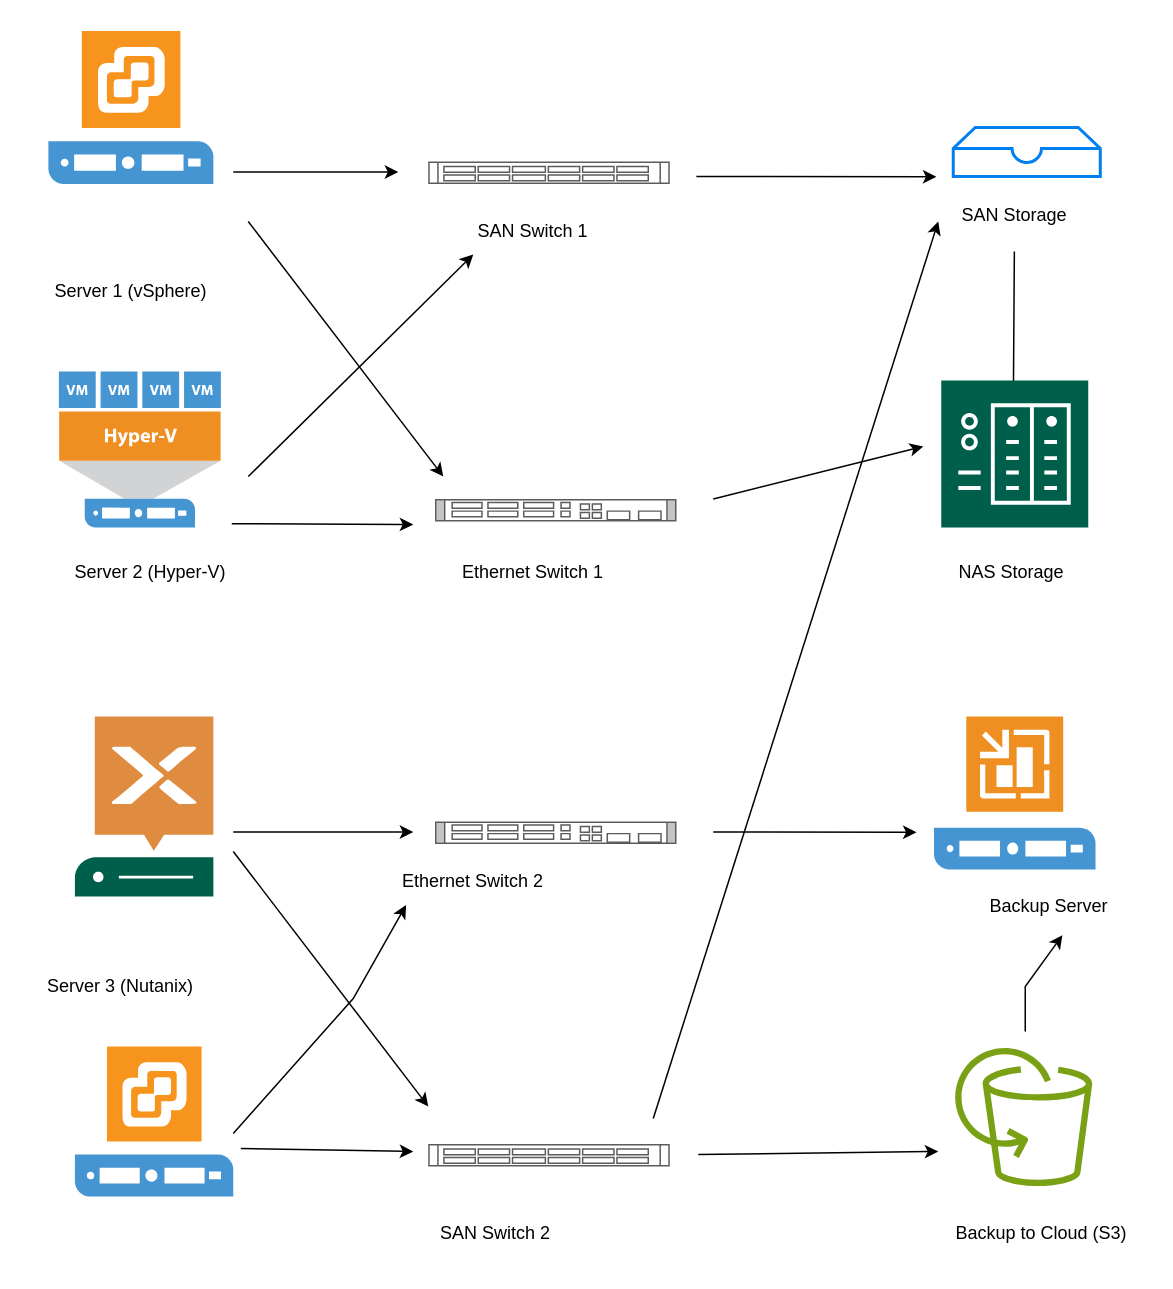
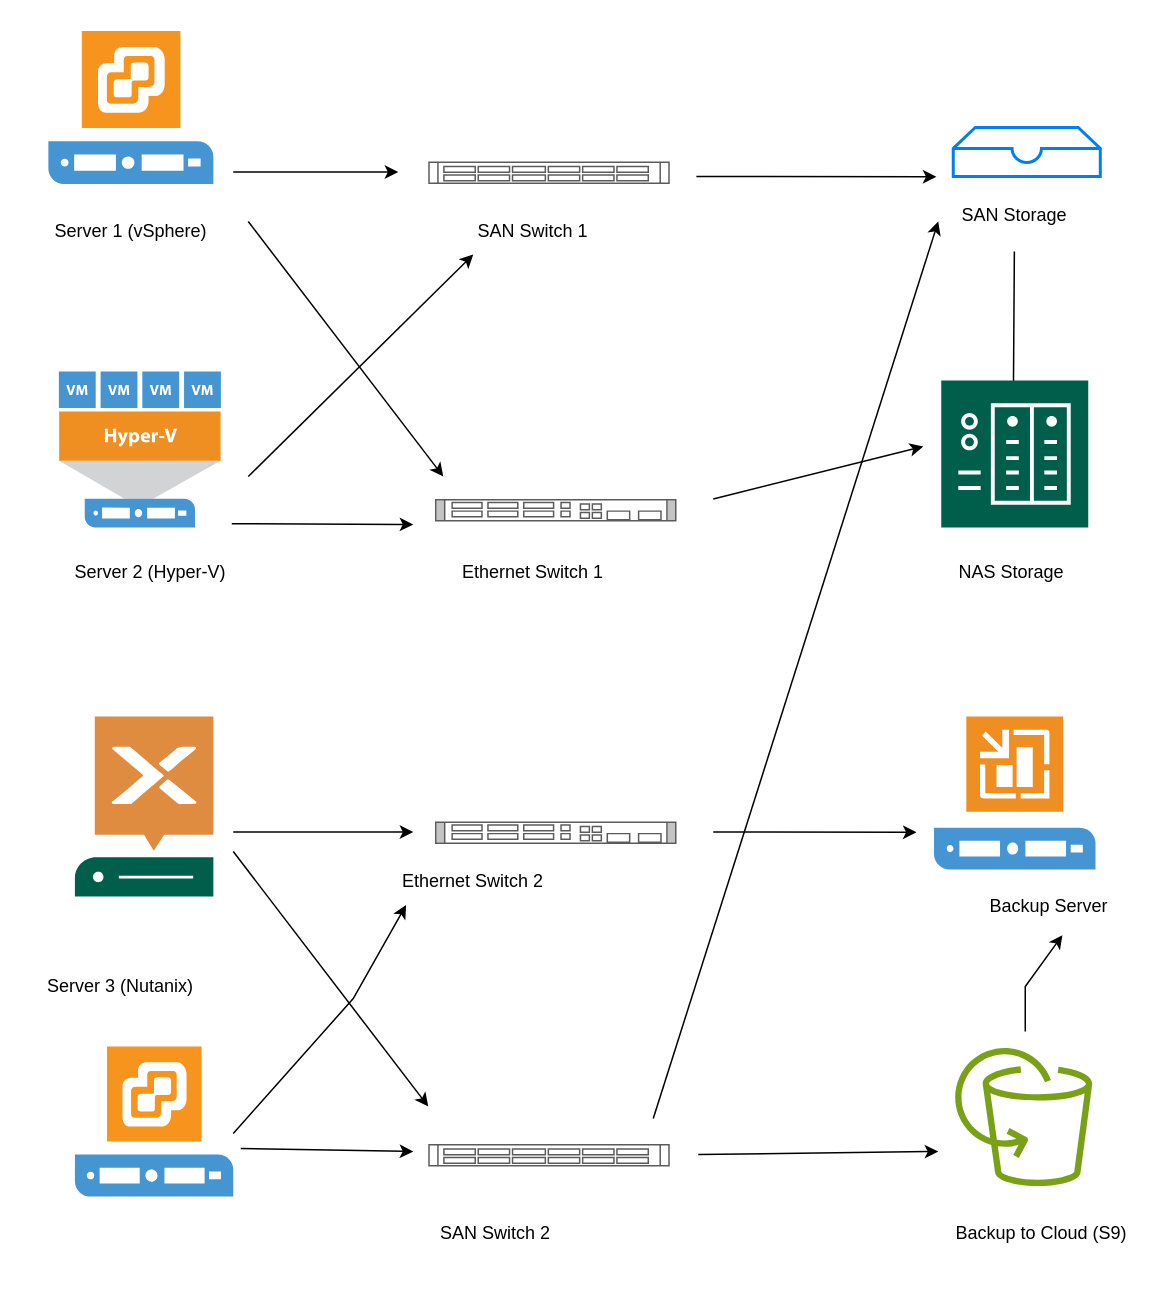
node "Server 1 (vSphere)": moved (131, 292) -> (131, 232)
node "Backup to Cloud (S3)": label "Backup to Cloud (S3)" -> "Backup to Cloud (S9)"
